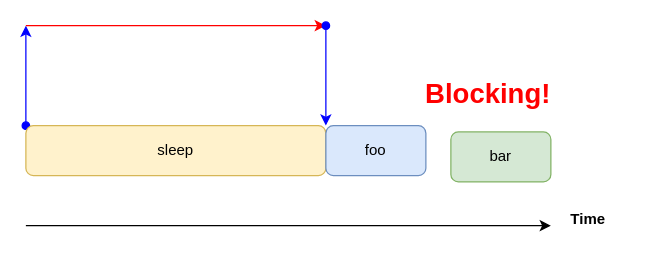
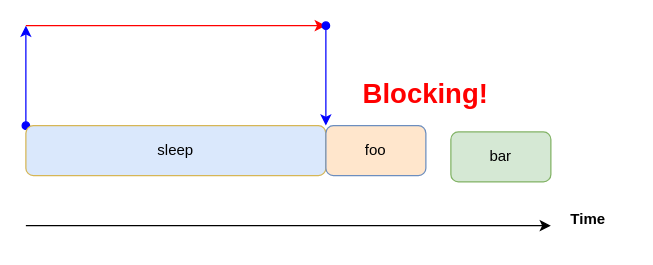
node "Blocking!": moved (488, 94) -> (426, 94)
node "sleep": fillcolor #fff2cc -> #dae8fc
node "foo": fillcolor #dae8fc -> #ffe6cc
